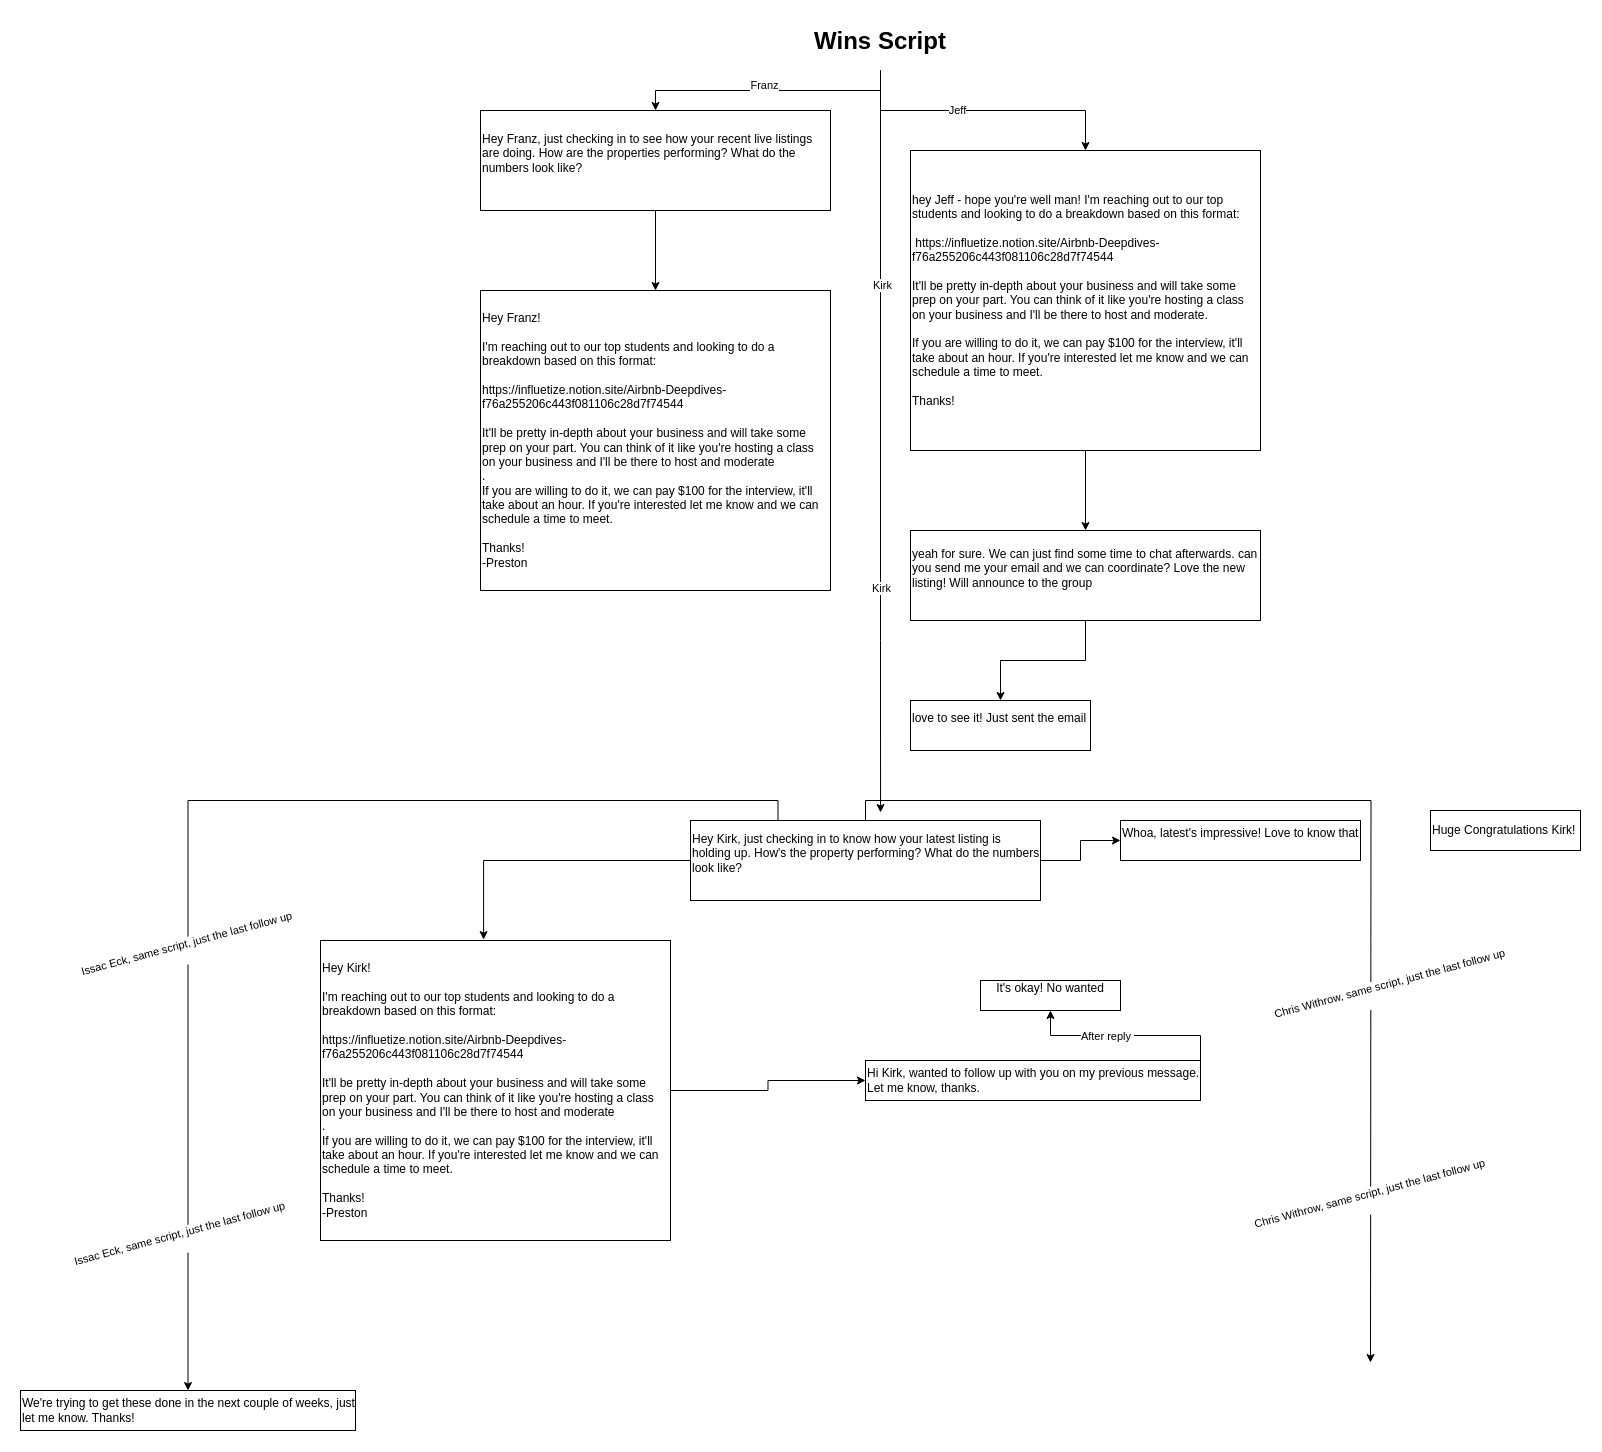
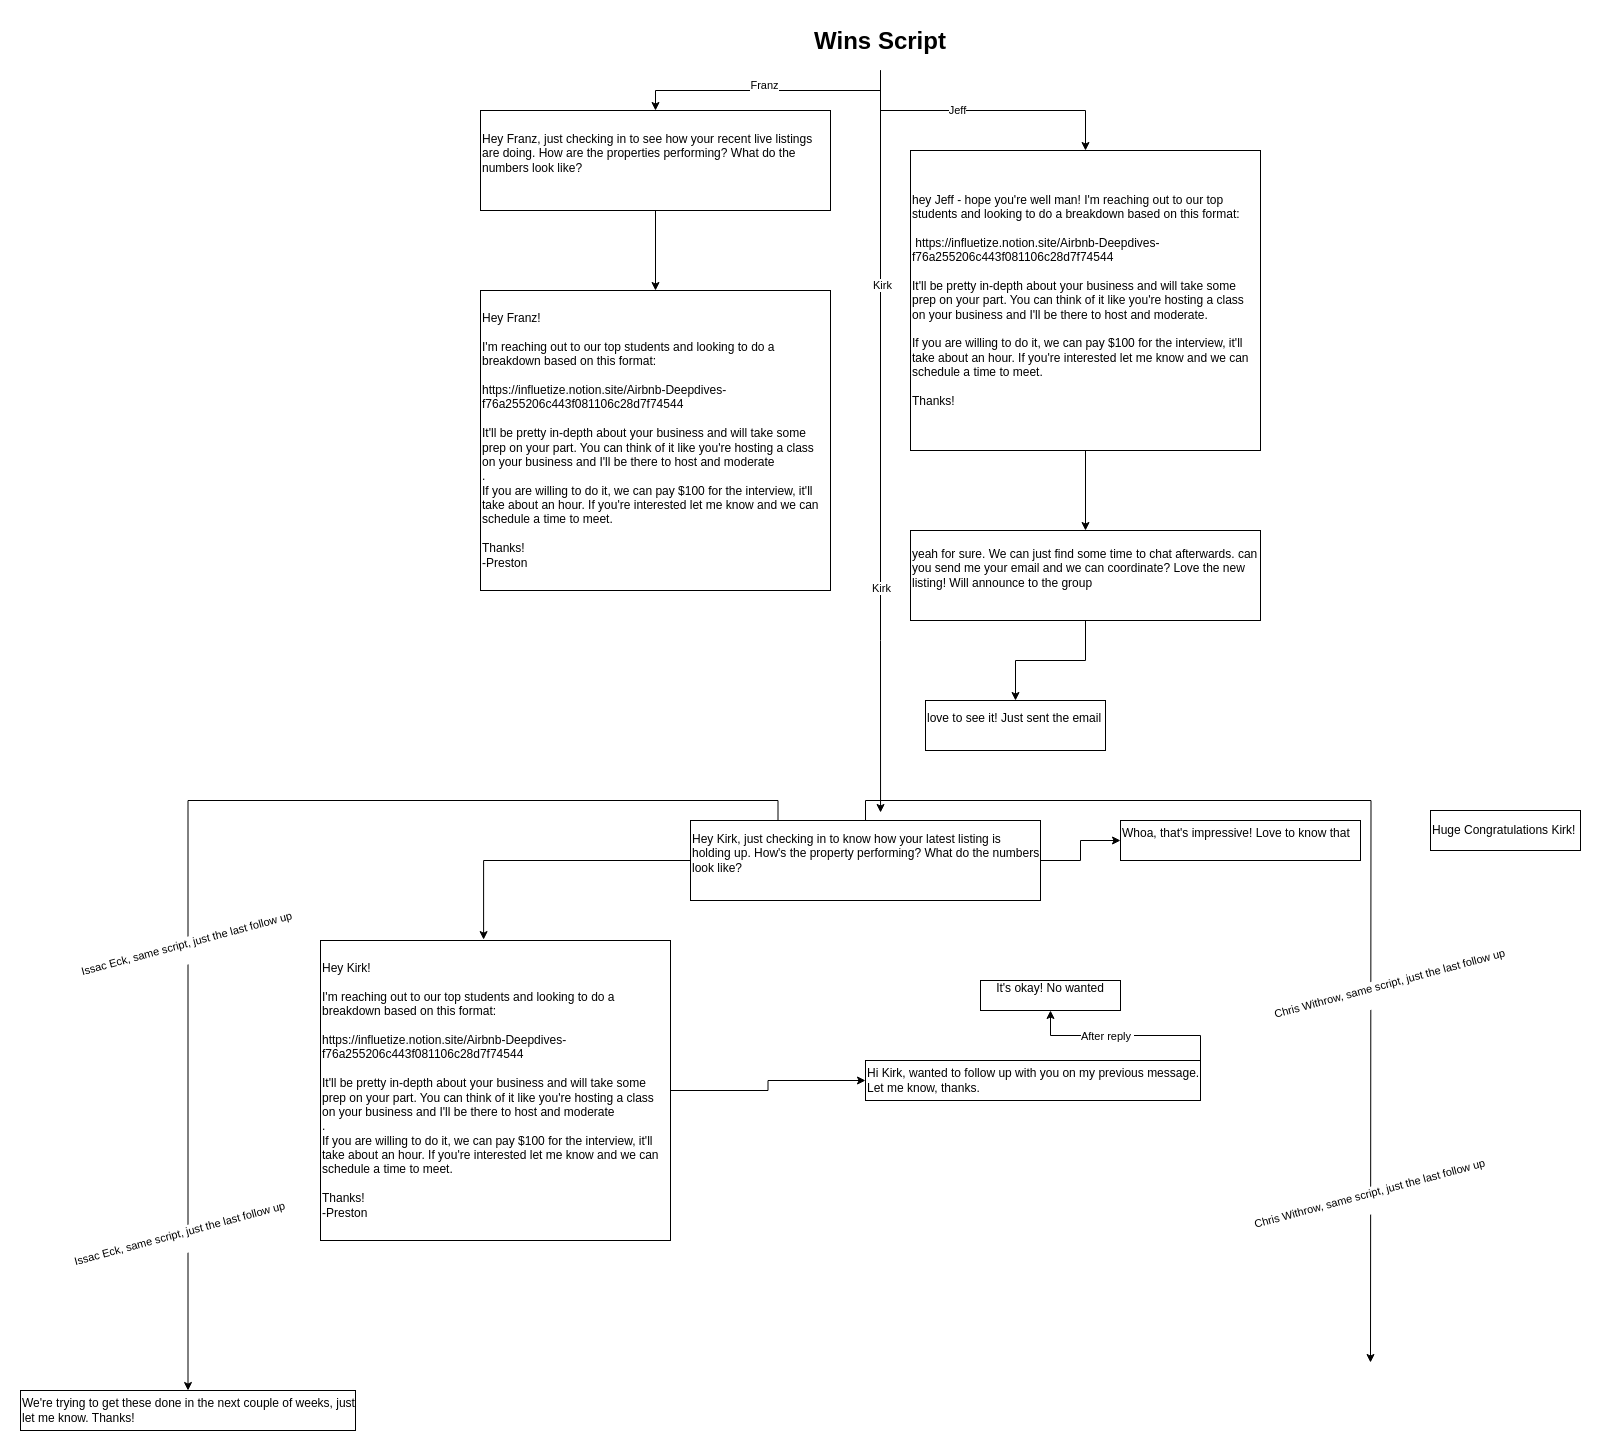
node "love to see it! Just sent the email": moved (1001, 726) -> (1016, 726)
node "Whoa, latest's impressive! Love to know that": label "Whoa, latest's impressive! Love to know that" -> "Whoa, that's impressive! Love to know that"
